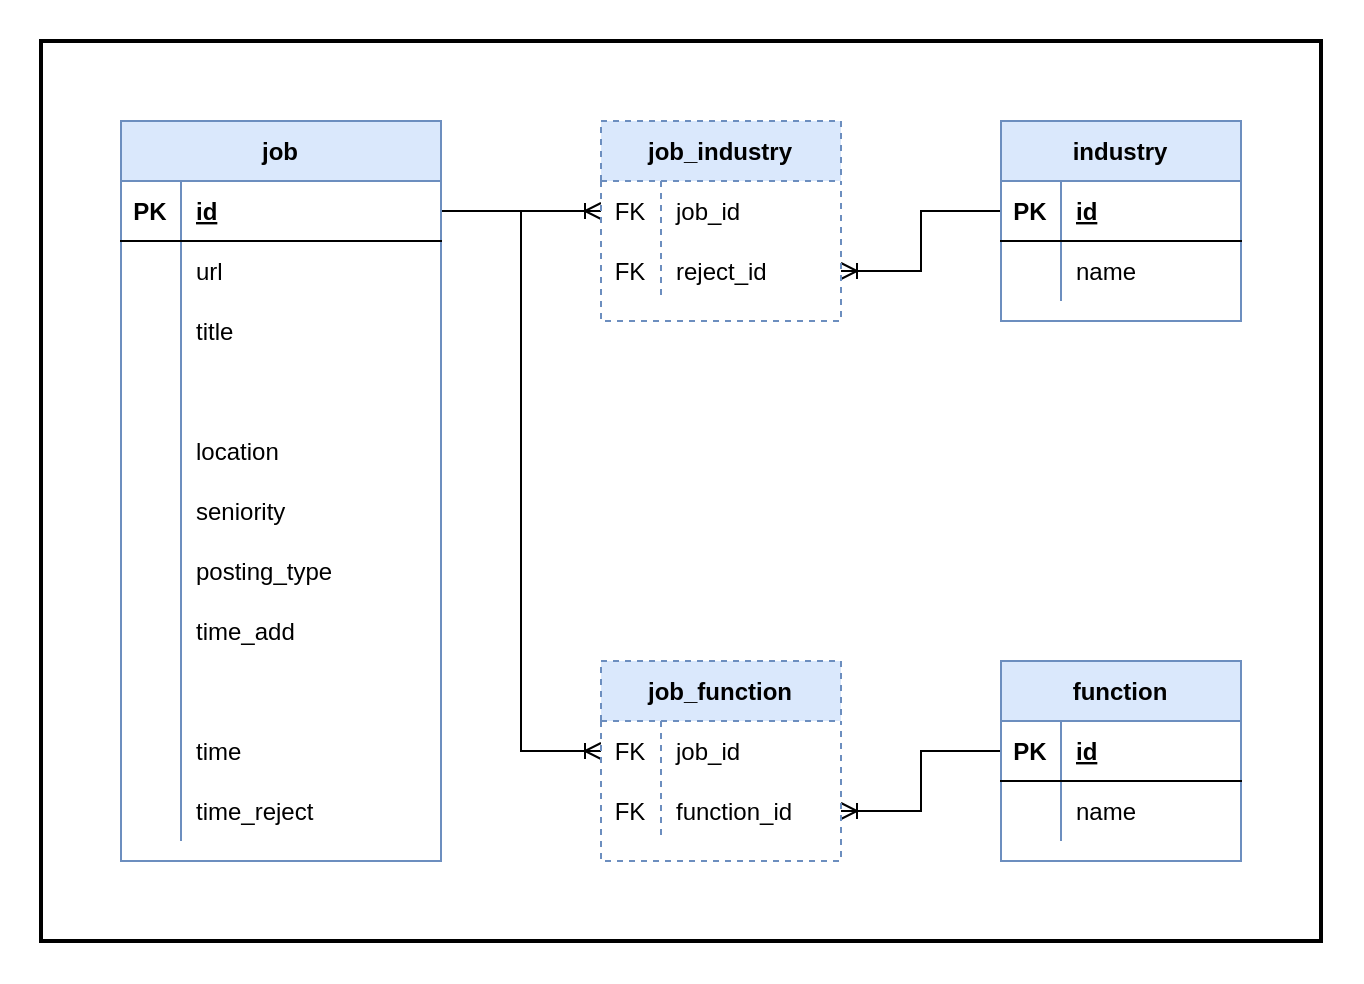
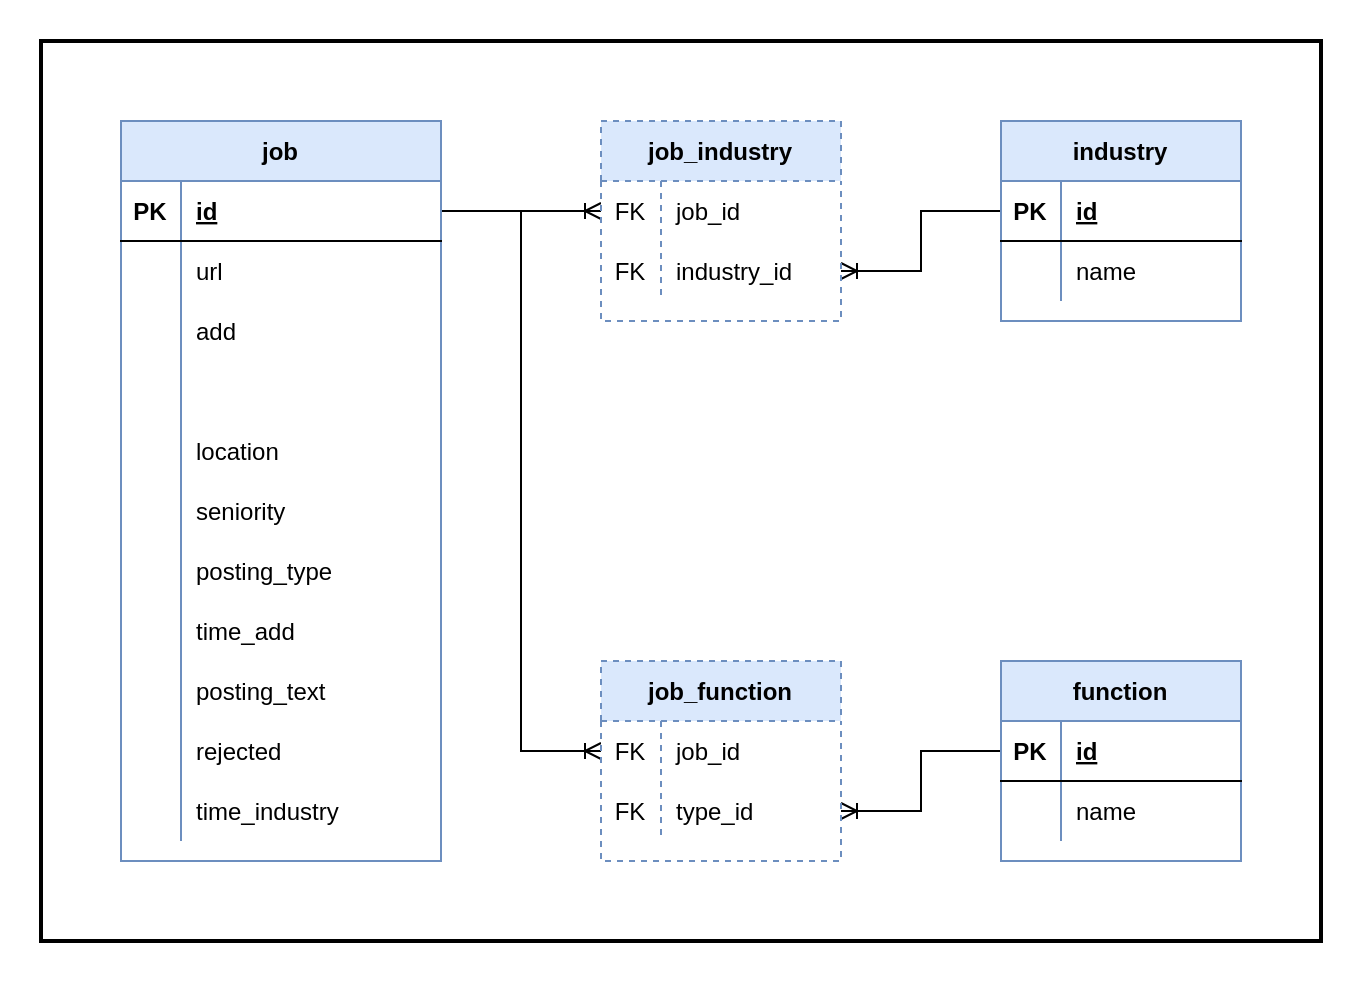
node "reject_id": label "reject_id" -> "industry_id"
node "title": label "title" -> "add"
node "posting_text": added
node "time": label "time" -> "rejected"
node "time_reject": label "time_reject" -> "time_industry"
node "function_id": label "function_id" -> "type_id"
